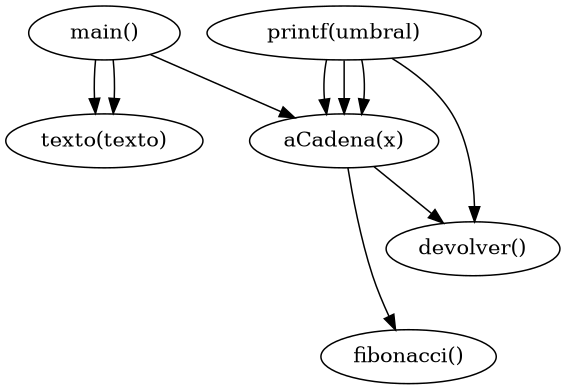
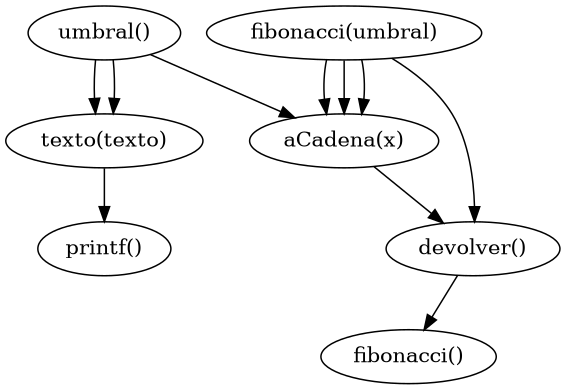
node "main()": label "main()" -> "umbral()"
node "printf(umbral)": label "printf(umbral)" -> "fibonacci(umbral)"
edge "aCadena(x)" -> "fibonacci()": now "devolver()" -> "fibonacci()"
node "printf()": added
